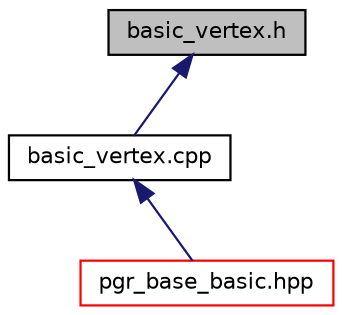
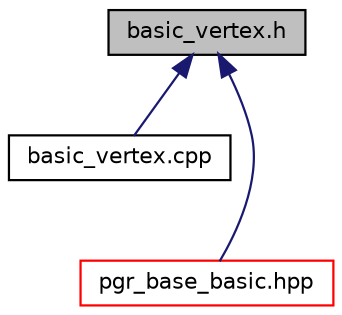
edge "pgr_base_basic.hpp" -> "basic_vertex.cpp": now "pgr_base_basic.hpp" -> "basic_vertex.h"
